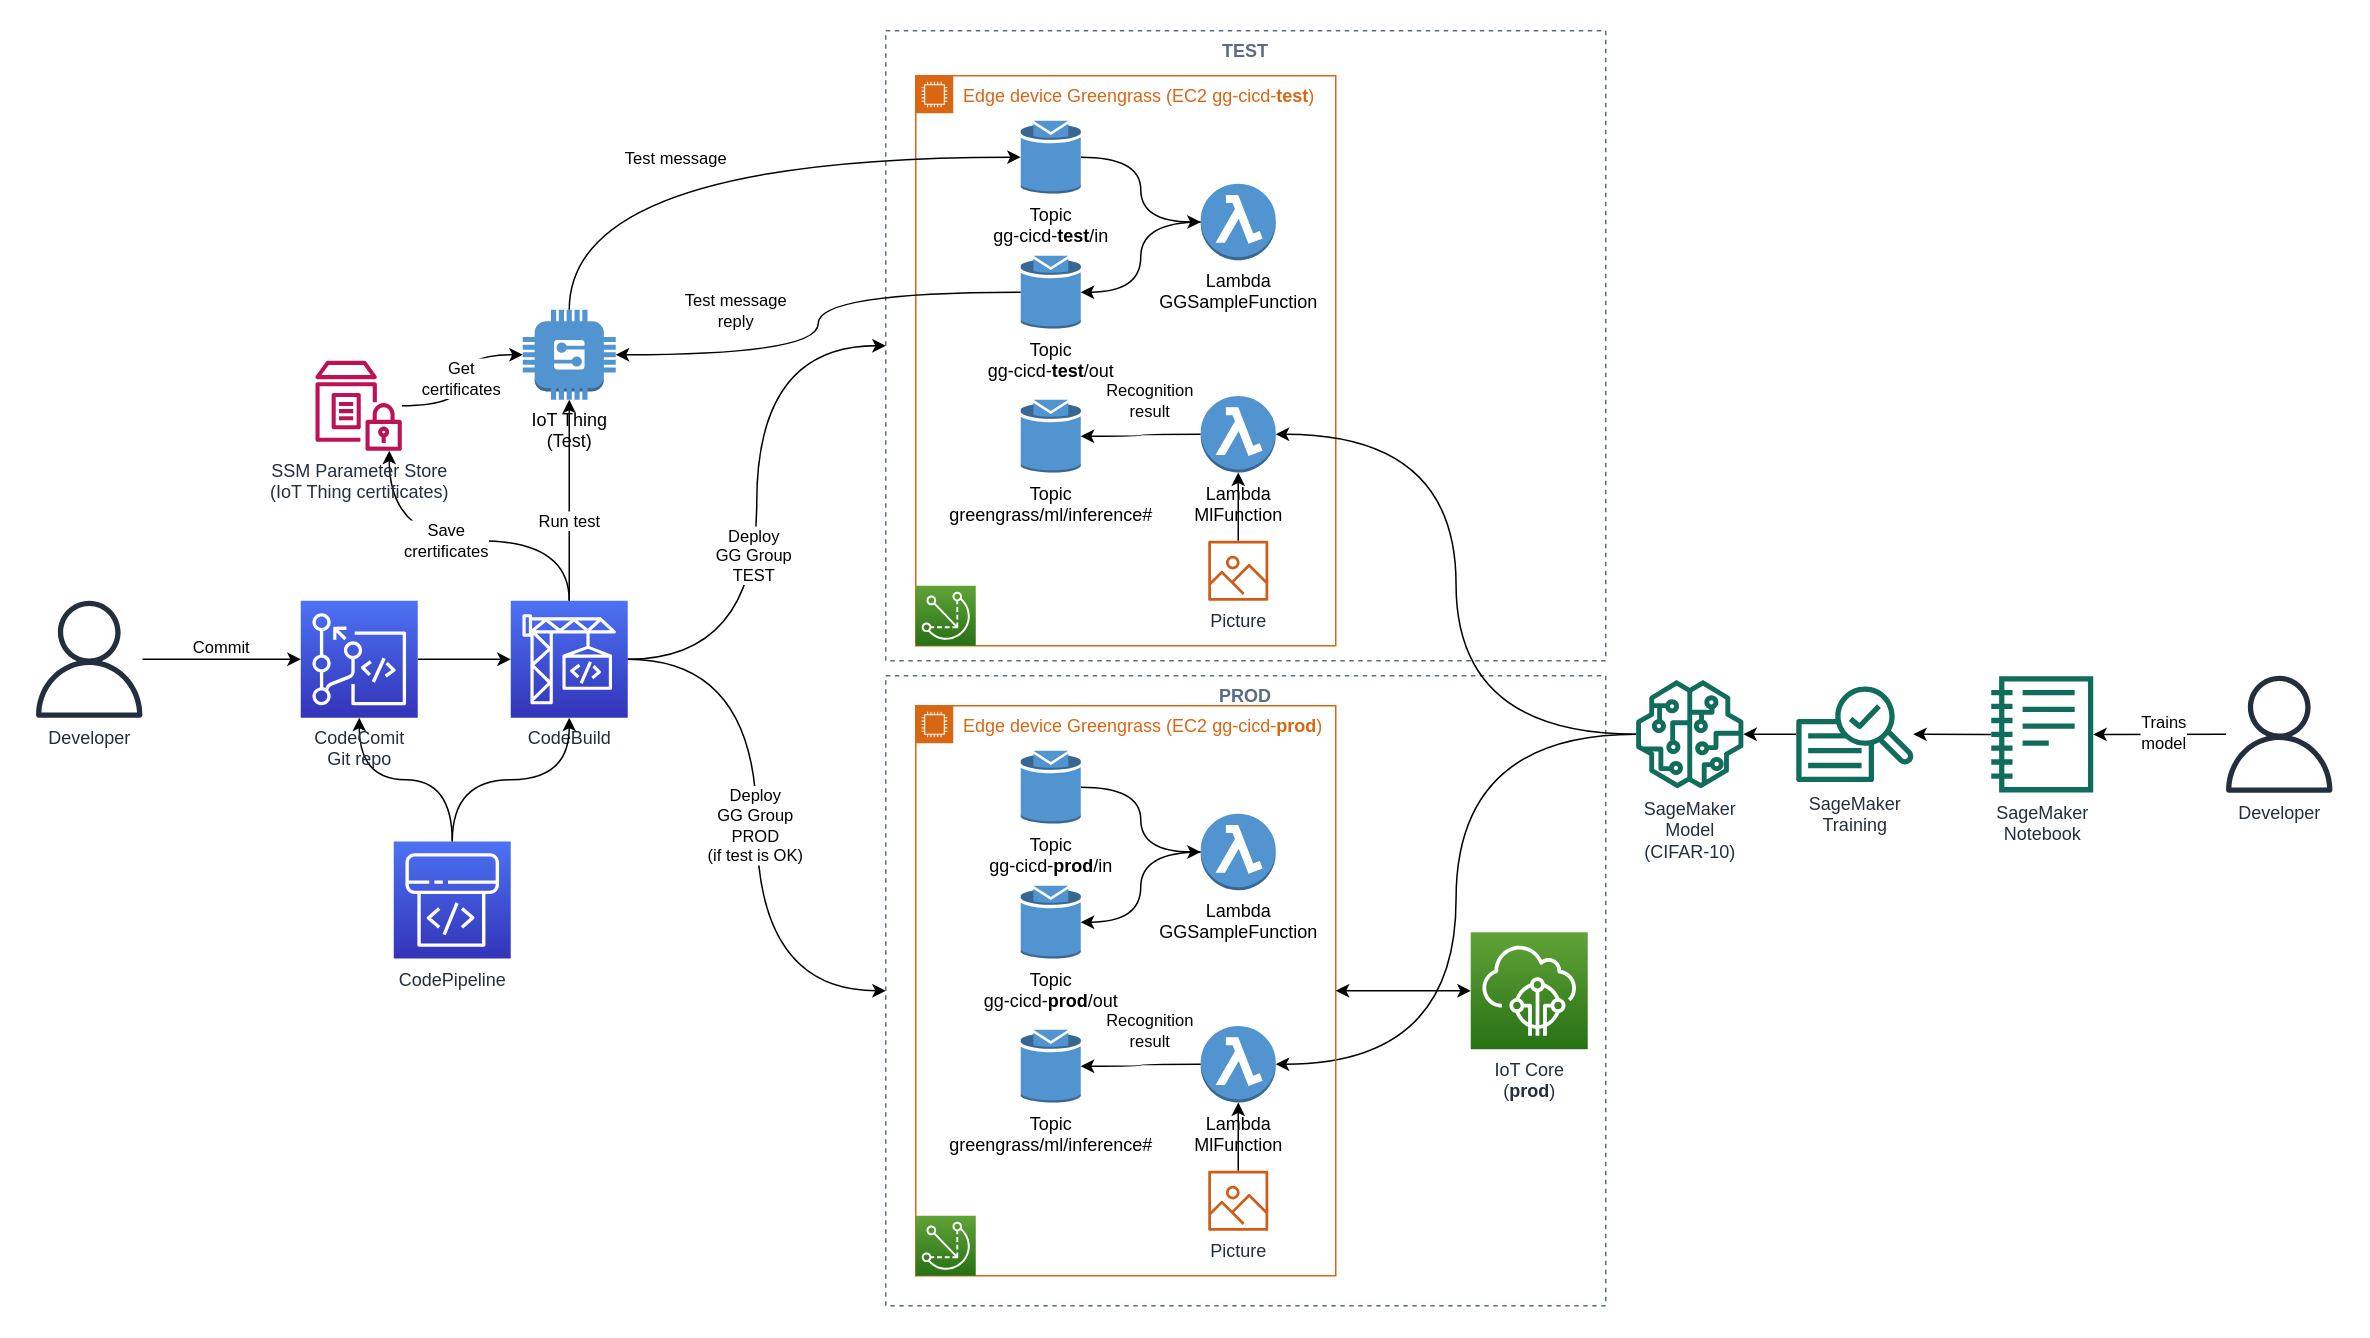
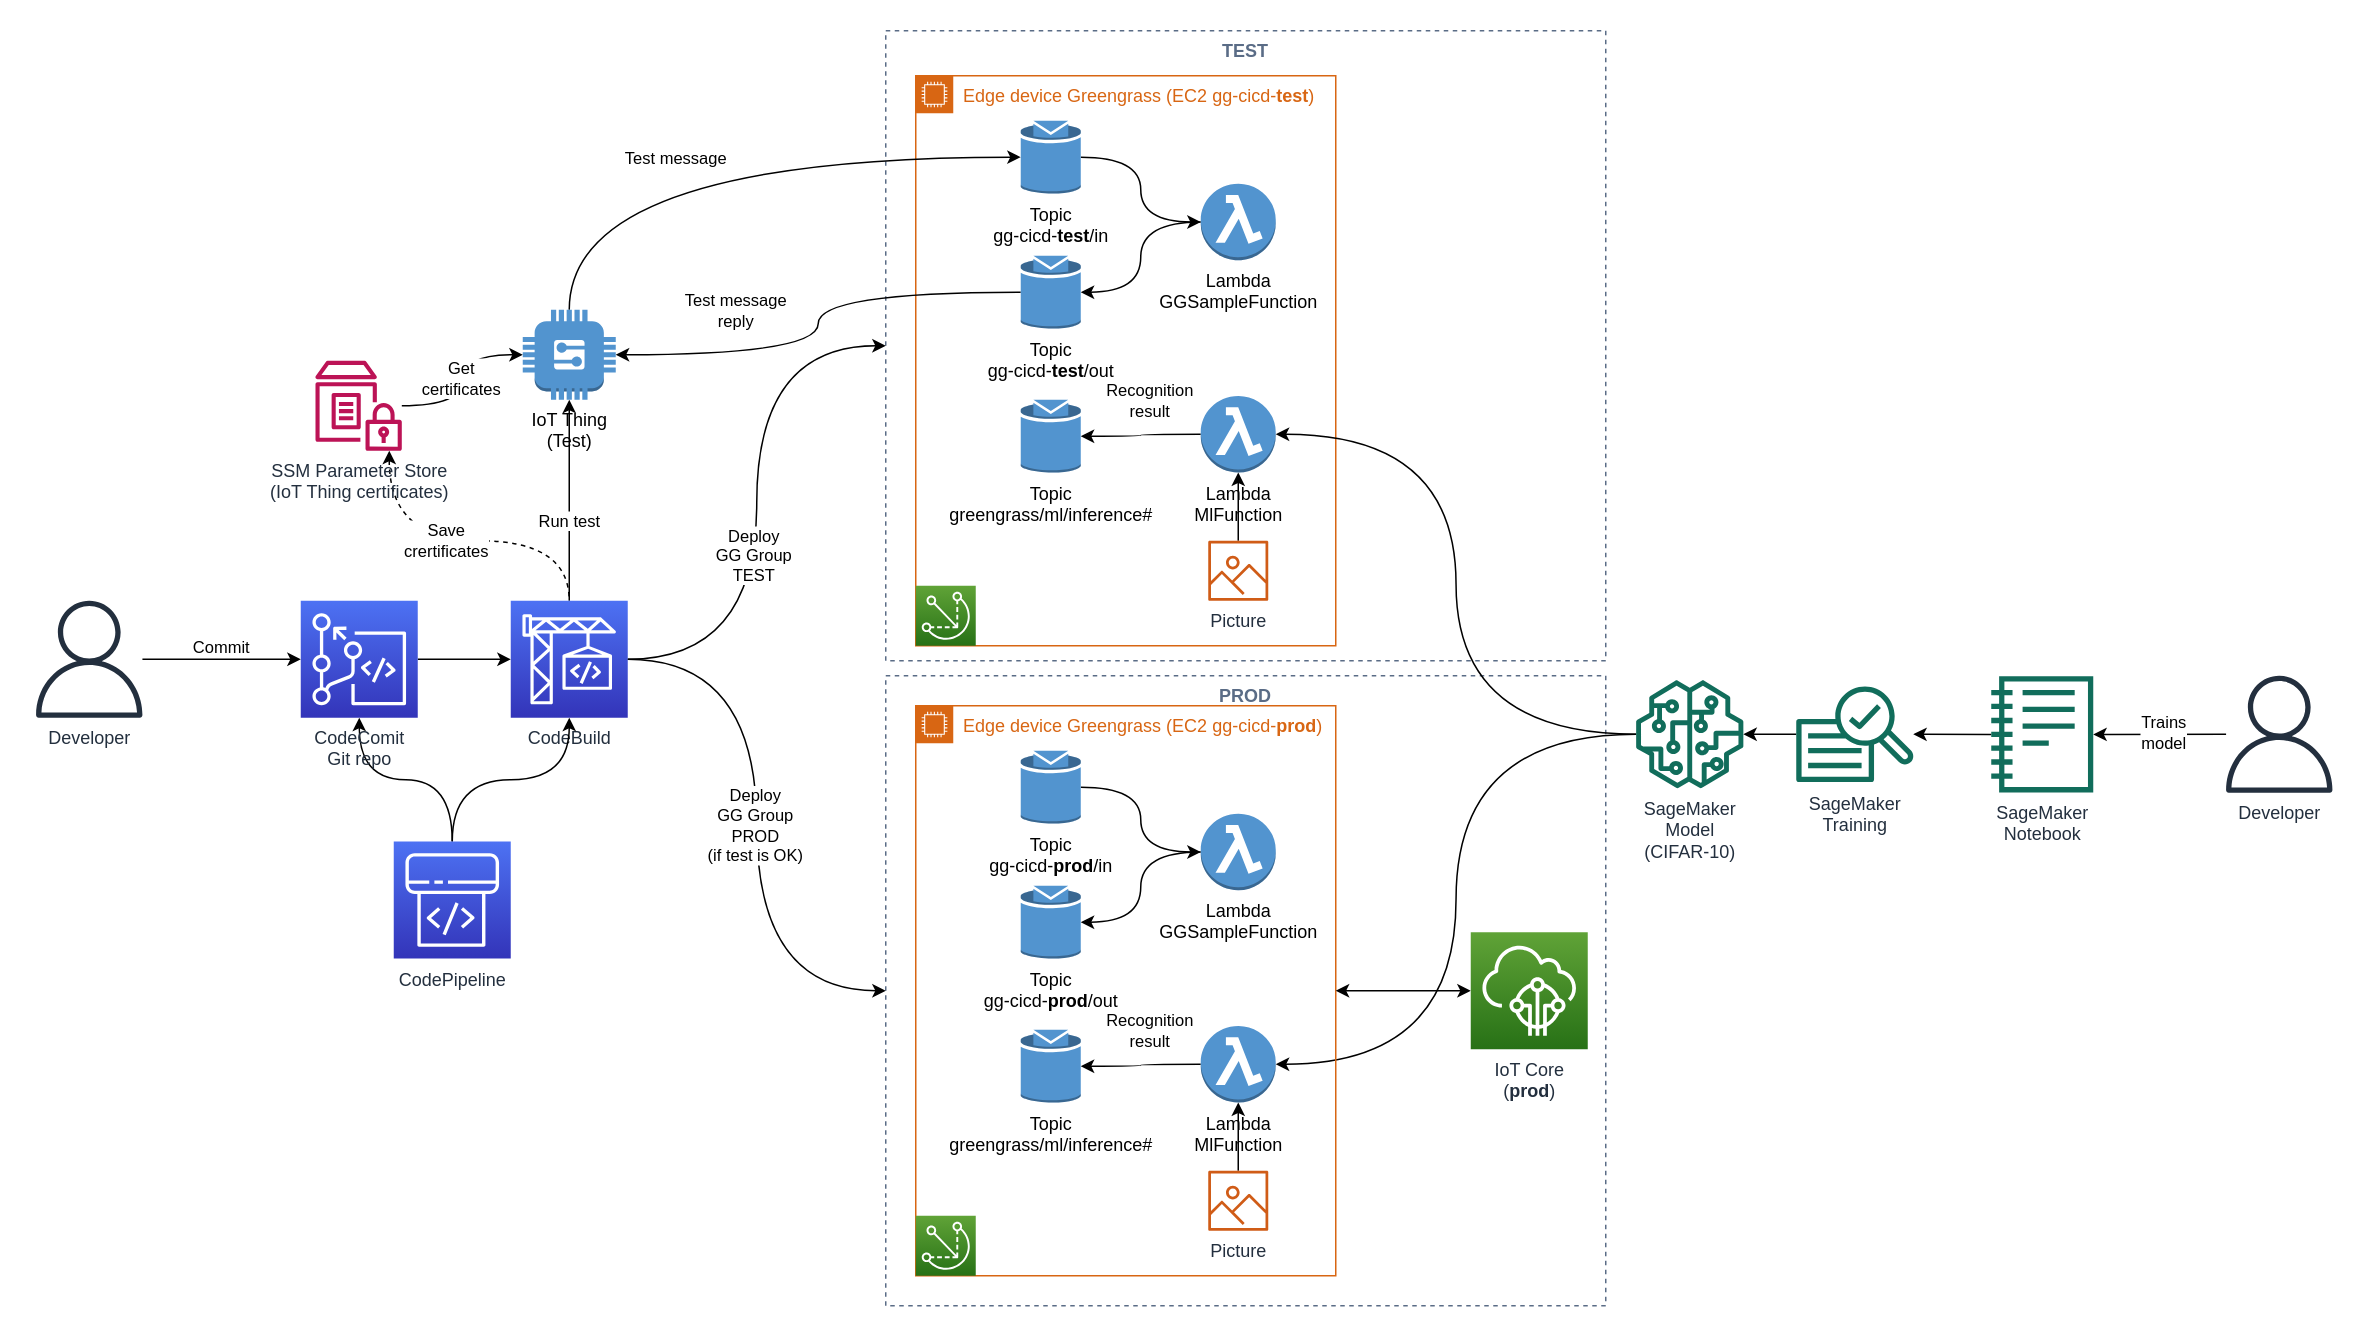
edge "CodeBuild" -> "SSM Parameter Store (IoT Thing certificates)": style solid -> dashed
